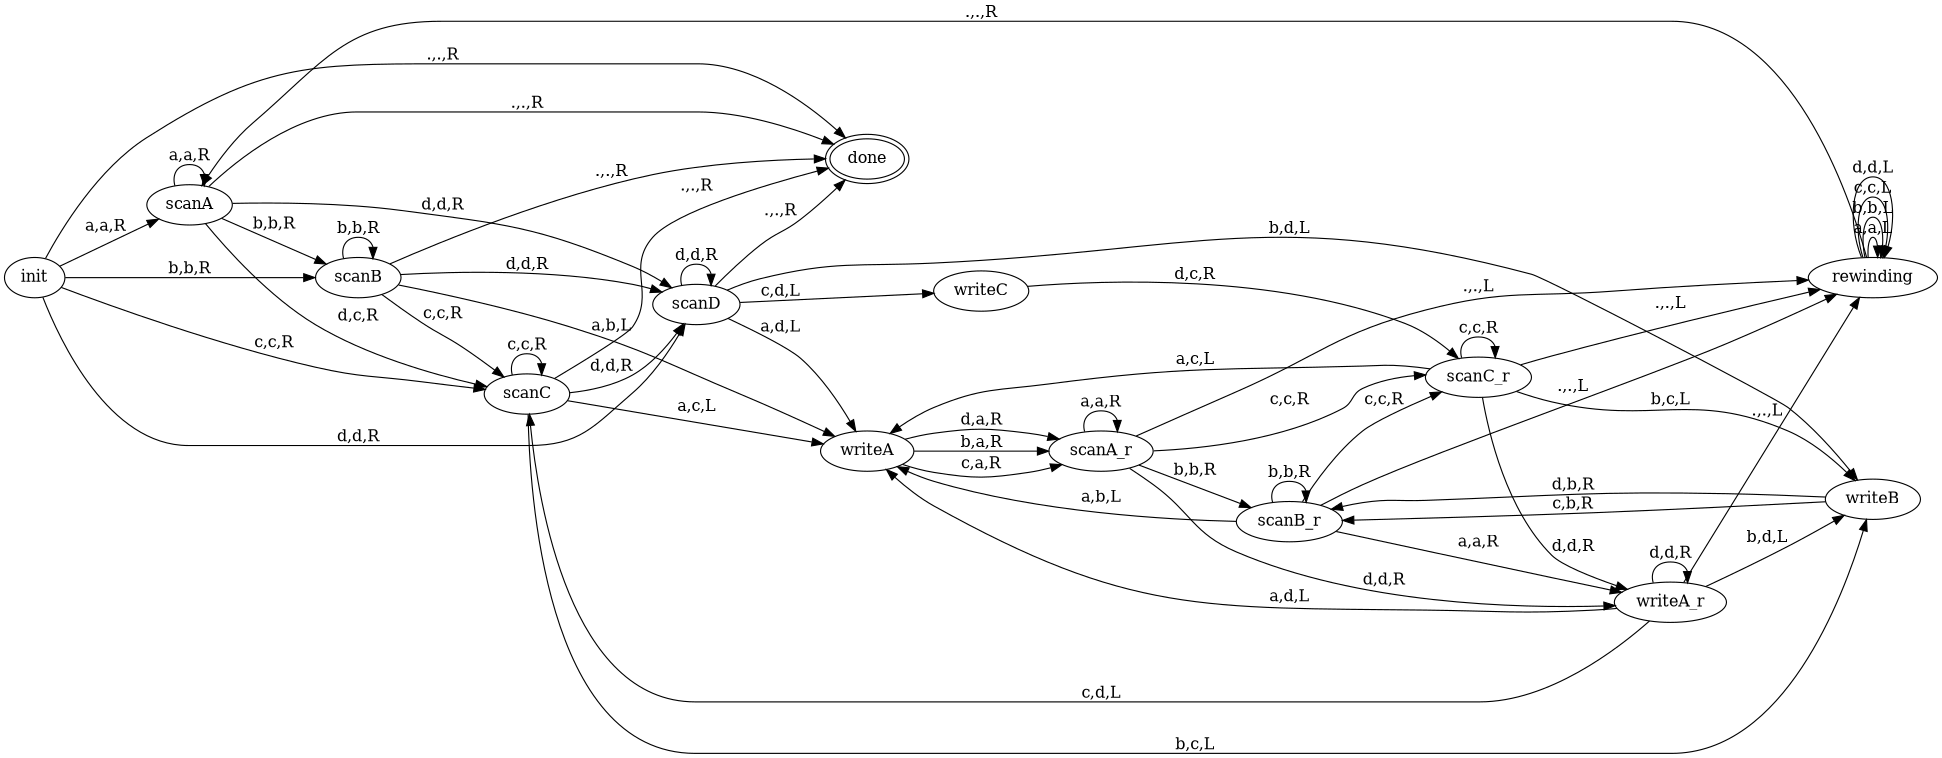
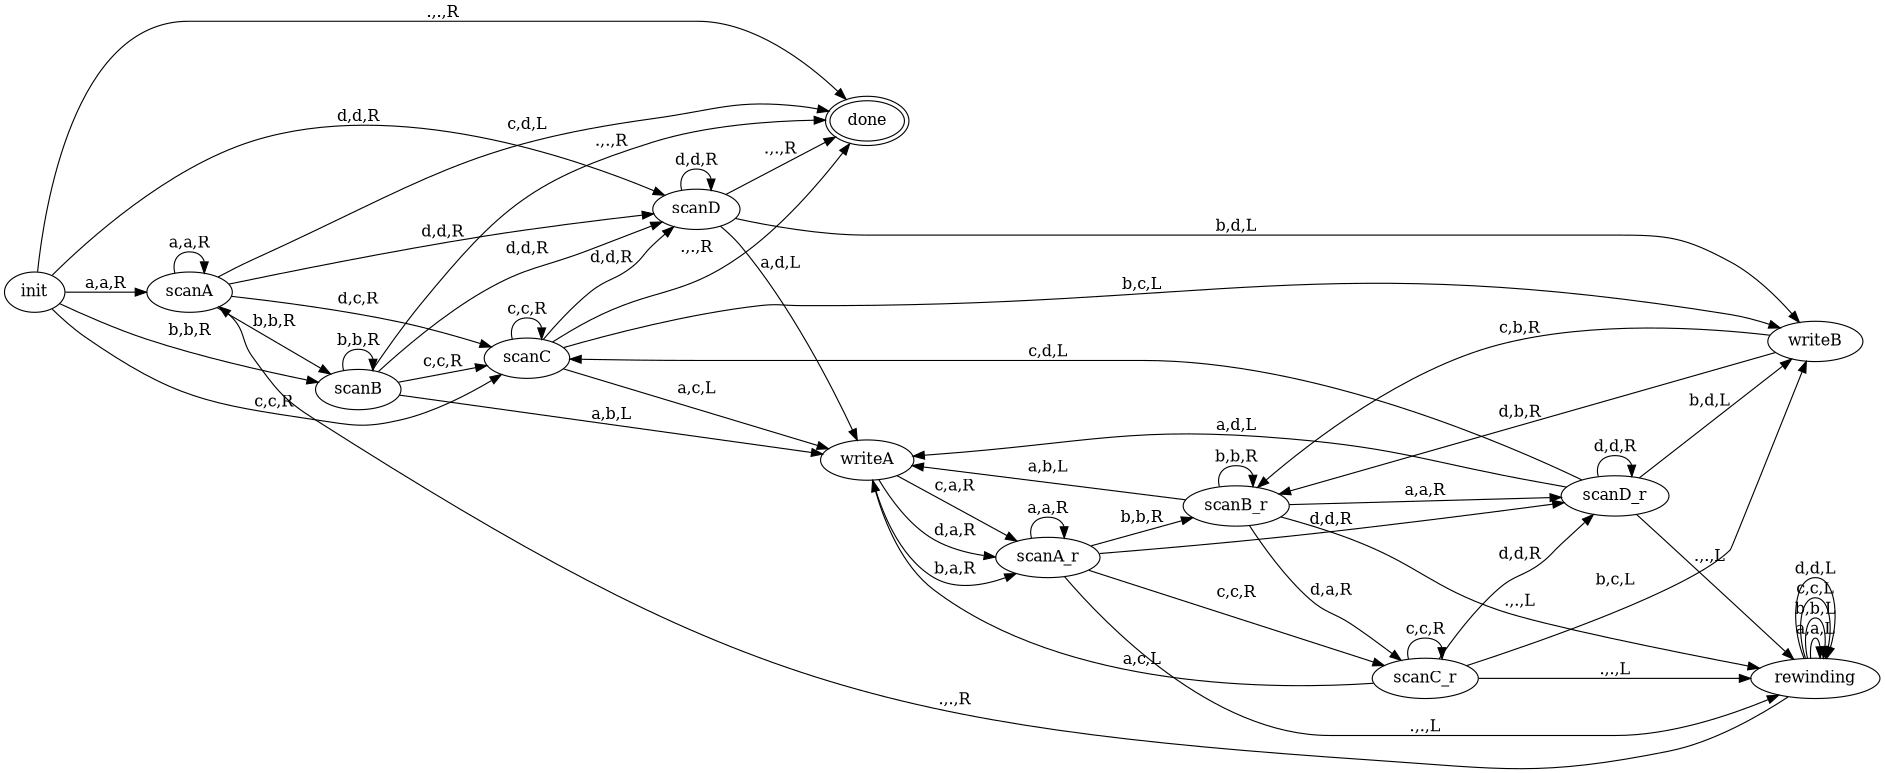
edge "scanA" -> "done": label ".,.,R" -> "c,d,L"
node "writeC": removed
edge "scanB_r" -> "scanC_r": label "c,c,R" -> "d,a,R"
node "writeA_r": label "writeA_r" -> "scanD_r"
